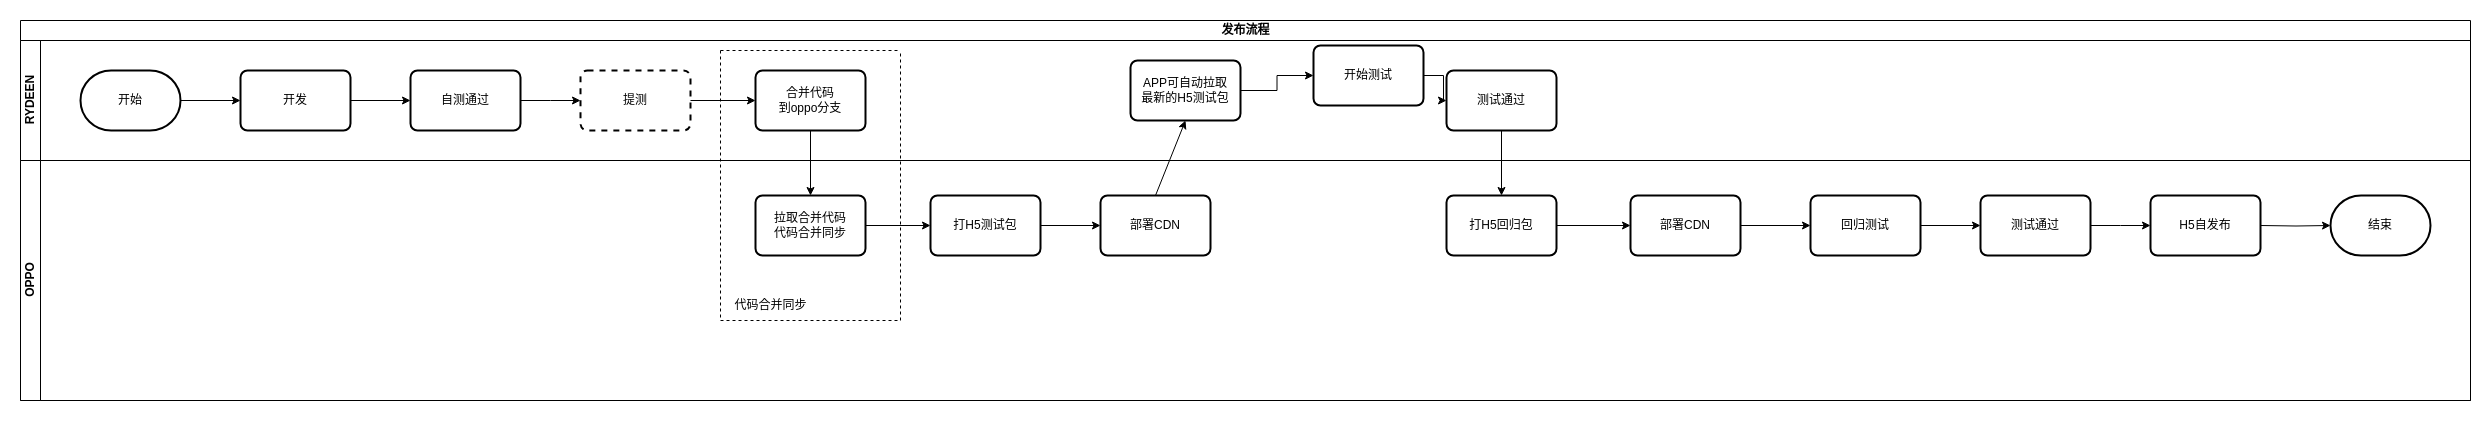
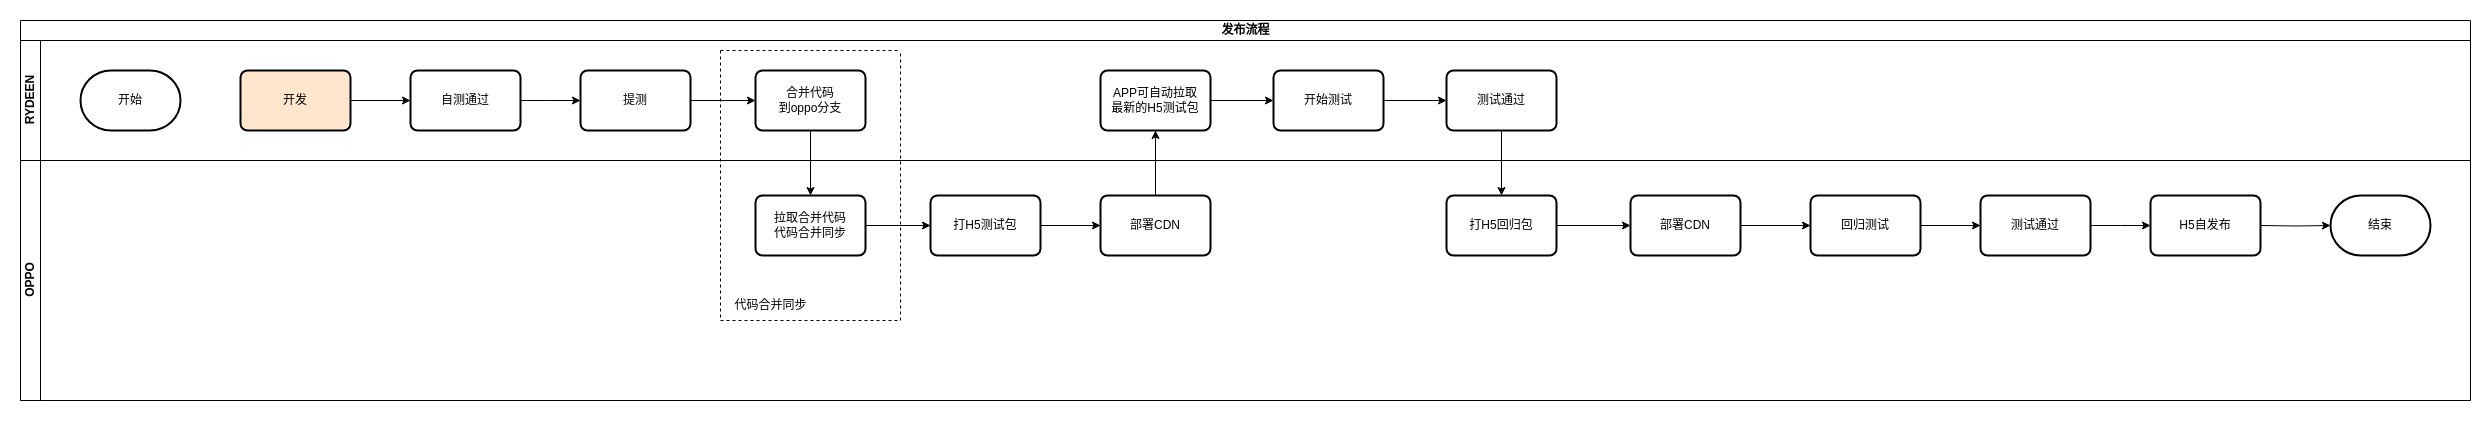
node "开始测试": moved (1369, 76) -> (1329, 101)
node "APP可自动拉取 最新的H5测试包": moved (1186, 91) -> (1156, 101)
edge "开始" -> "开发": removed
node "开发": fillcolor #ffffff -> #ffe6cc
node "提测": style dashed -> solid
